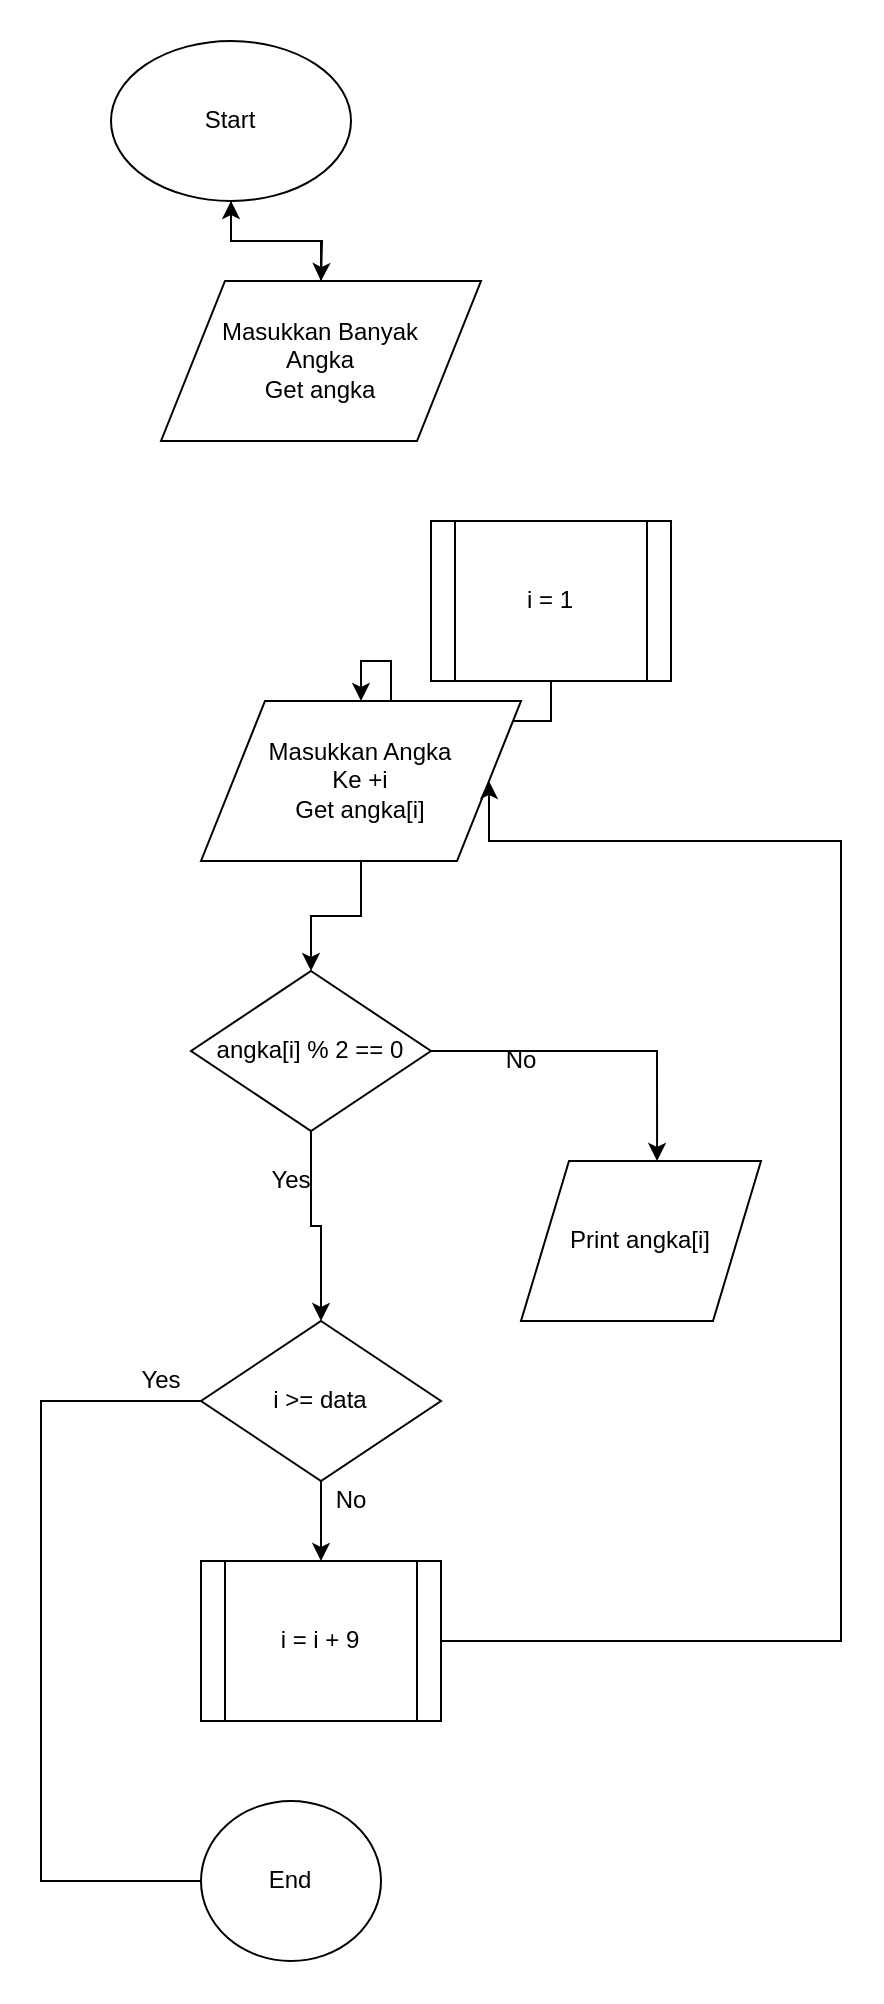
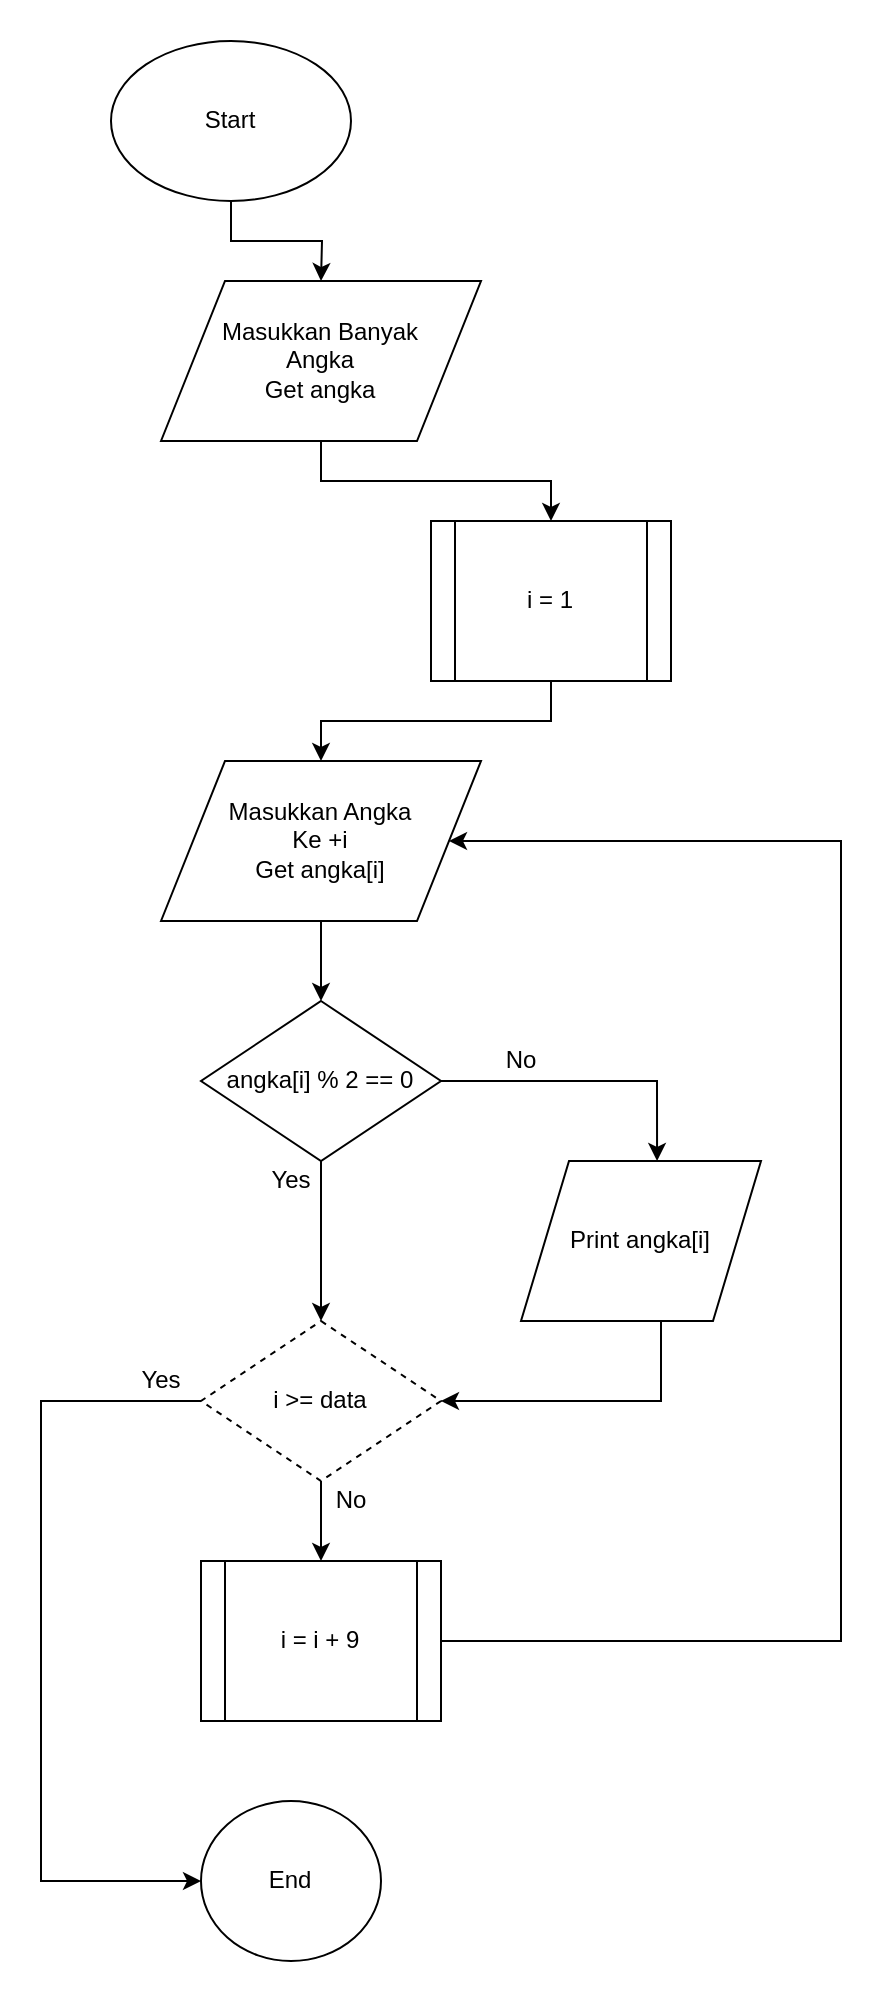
edge "Masukkan Banyak Angka Get angka" -> "Start": now "Masukkan Banyak Angka Get angka" -> "i = 1"
node "Masukkan Angka Ke +i Get angka[i]": moved (361, 781) -> (321, 841)
node "angka[i] % 2 == 0": moved (311, 1051) -> (321, 1081)
node "i >= data": style solid -> dashed
edge "Print angka[i]" -> "i >= data": added
edge "i >= data" -- "End": arrowhead none -> classic
